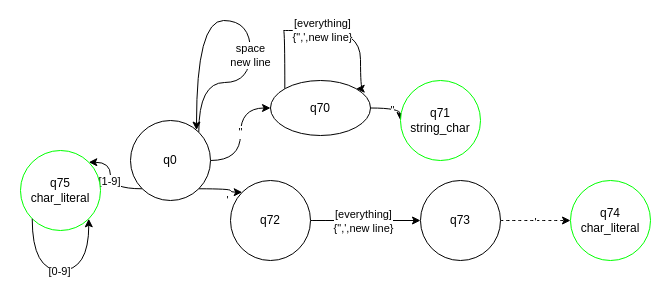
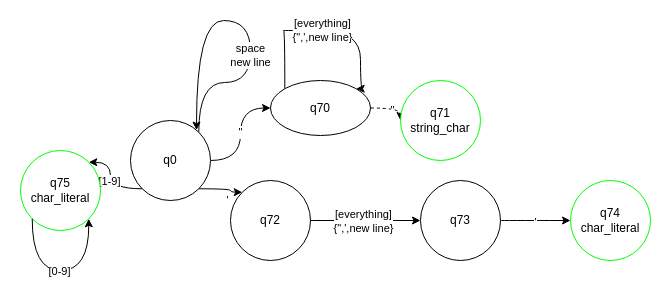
edge "q70" -> "q71 string_char": style solid -> dashed
edge "q73" -> "q74 char_literal": style dashed -> solid
